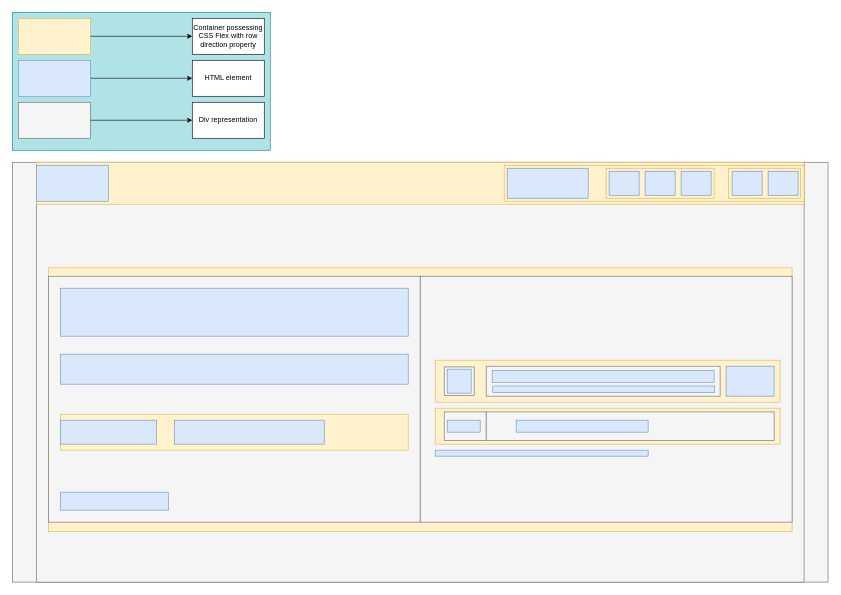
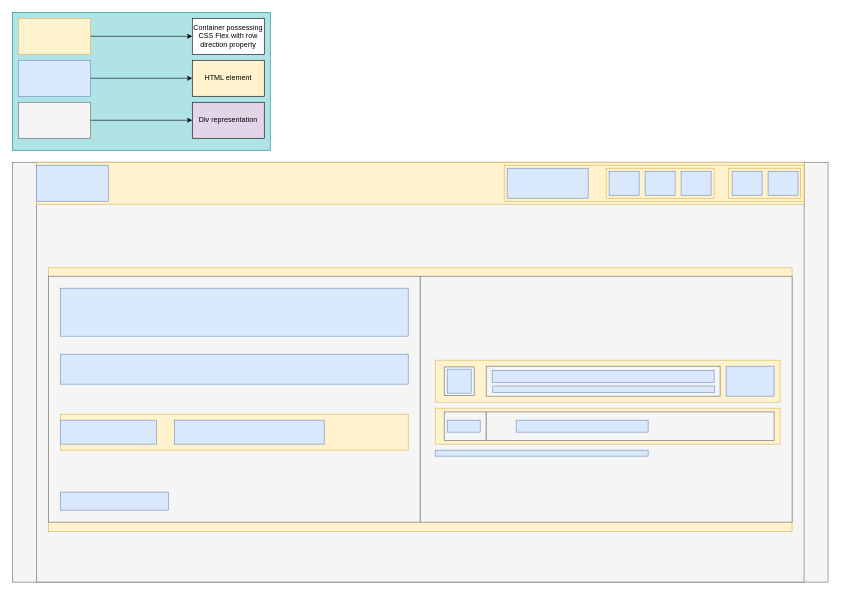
node "HTML element": fillcolor #ffffff -> #fff2cc
node "Div representation": fillcolor #ffffff -> #e1d5e7
